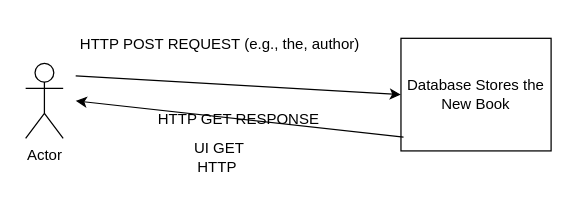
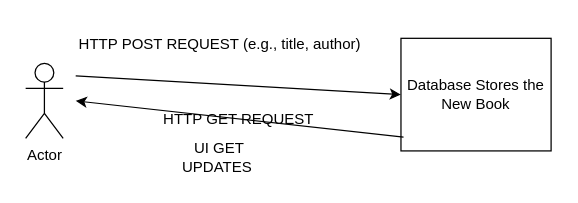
node "HTTP POST REQUEST (e.g., the, author)": label "HTTP POST REQUEST (e.g., the, author)" -> "HTTP POST REQUEST (e.g., title, author)"
node "HTTP GET RESPONSE": label "HTTP GET RESPONSE" -> "HTTP GET REQUEST"
node "UI GET HTTP": label "UI GET HTTP" -> "UI GET UPDATES"
